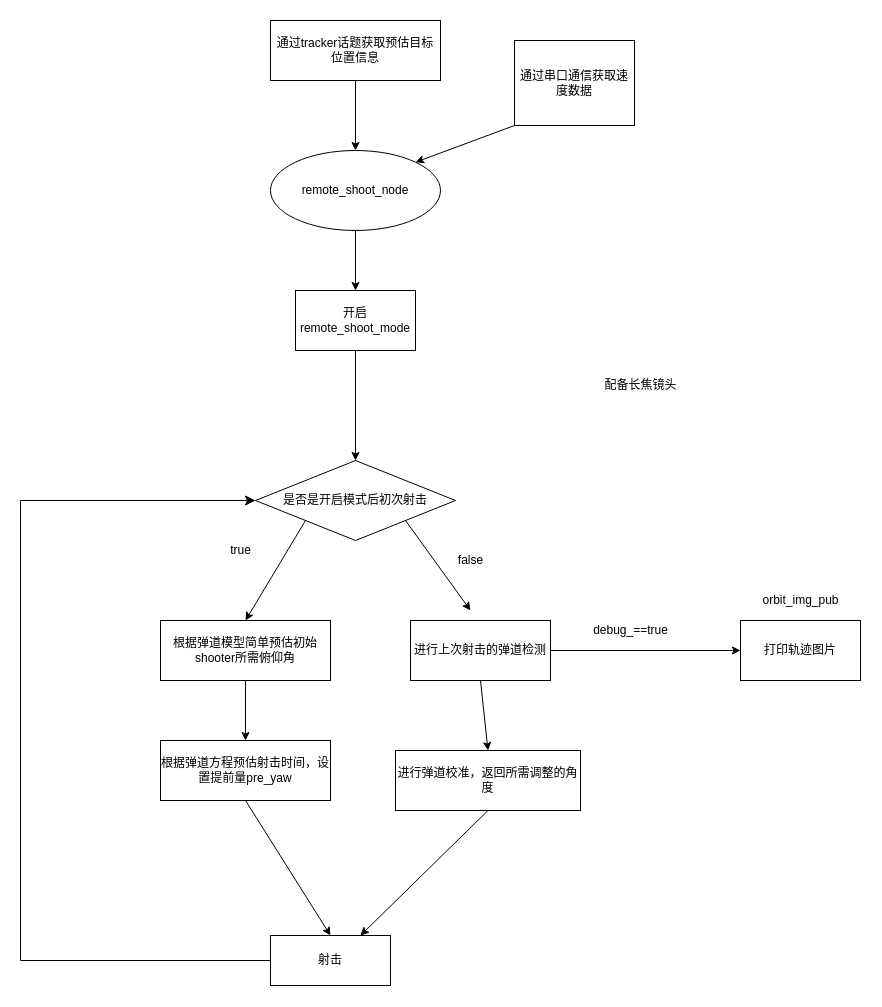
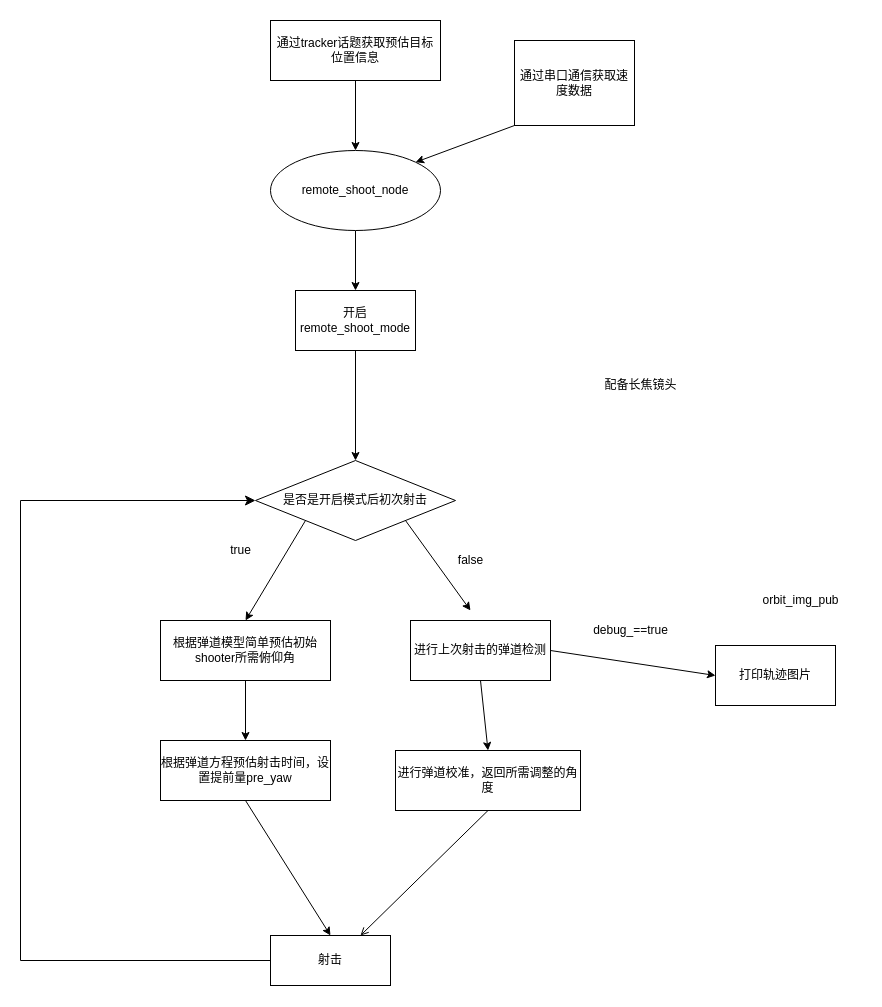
node "打印轨迹图片": moved (801, 651) -> (776, 676)
edge "进行弹道校准，返回所需调整的角度" -> "射击": arrowhead classic -> open
